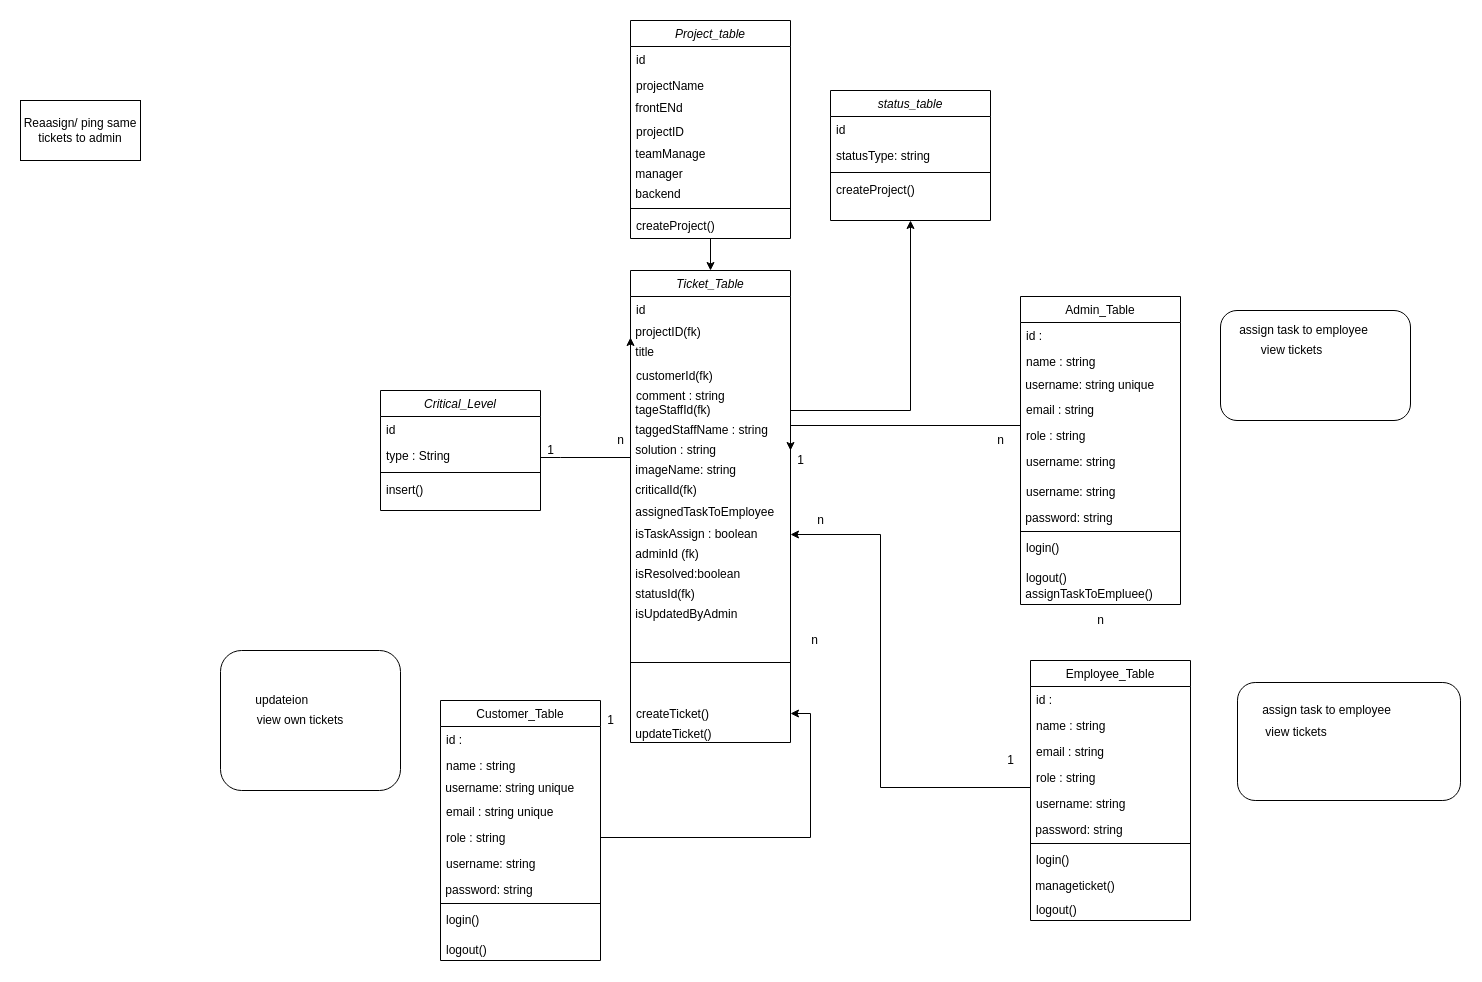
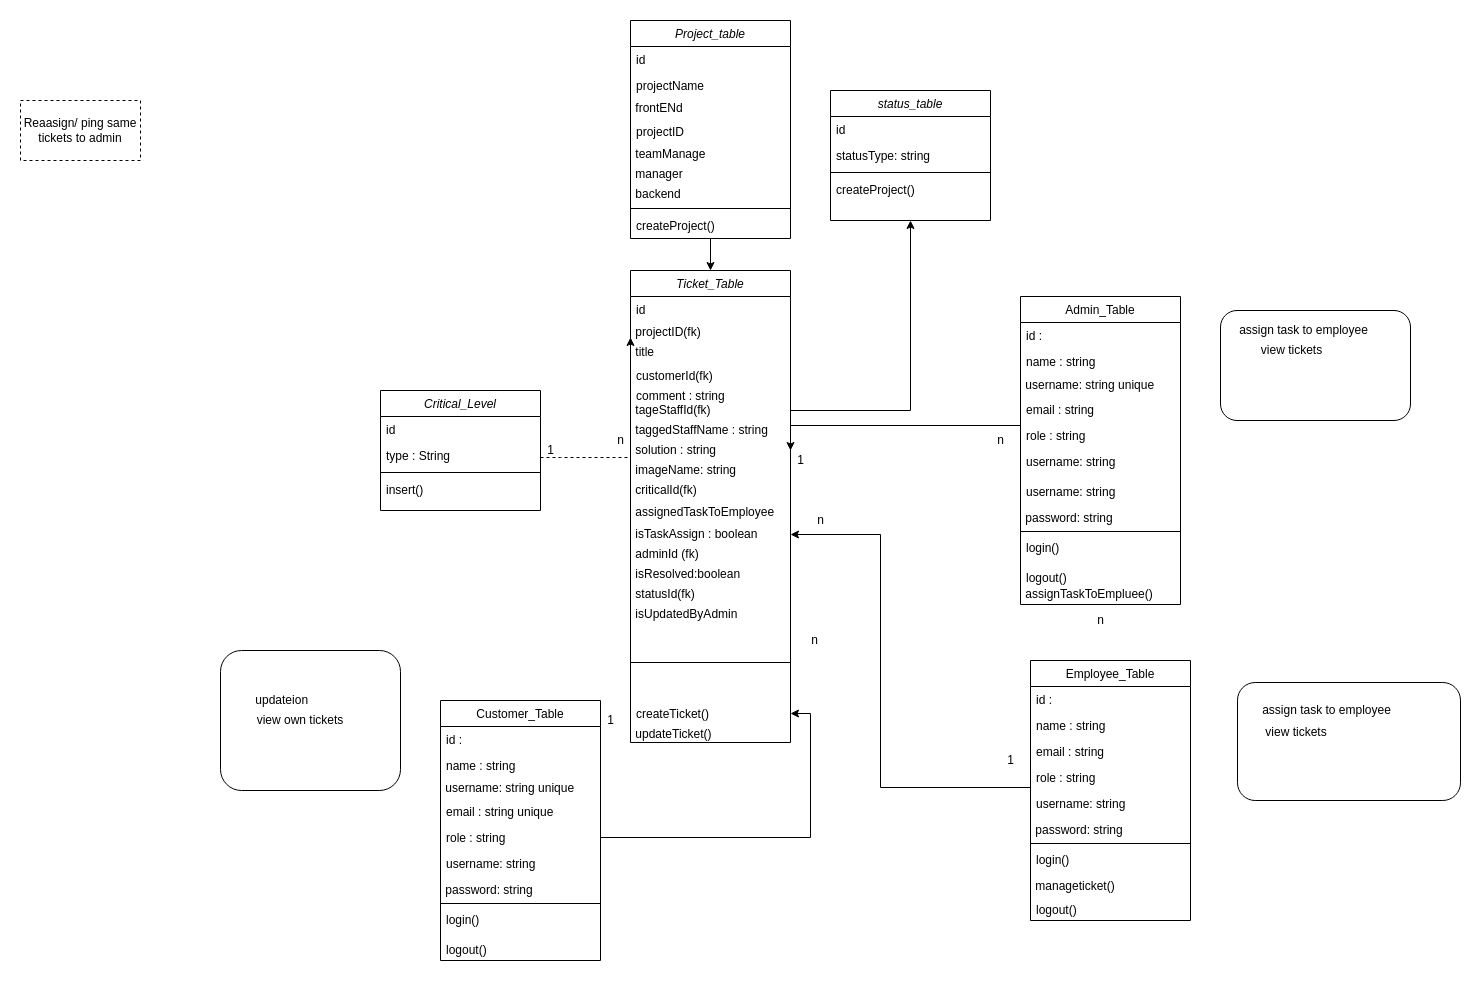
node "Reaasign/ ping same tickets to admin": style solid -> dashed
edge "type : String" -> "projectID(fk)": style solid -> dashed
